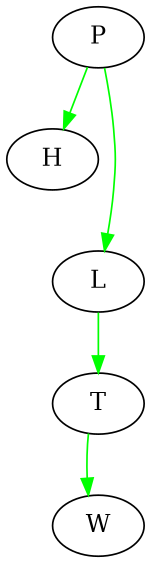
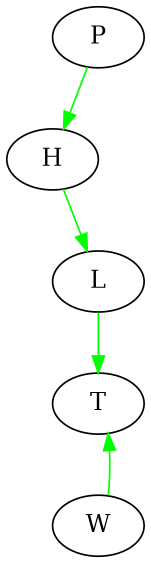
edge "P" -> "L": now "H" -> "L"
edge "T" -> "W": reversed
